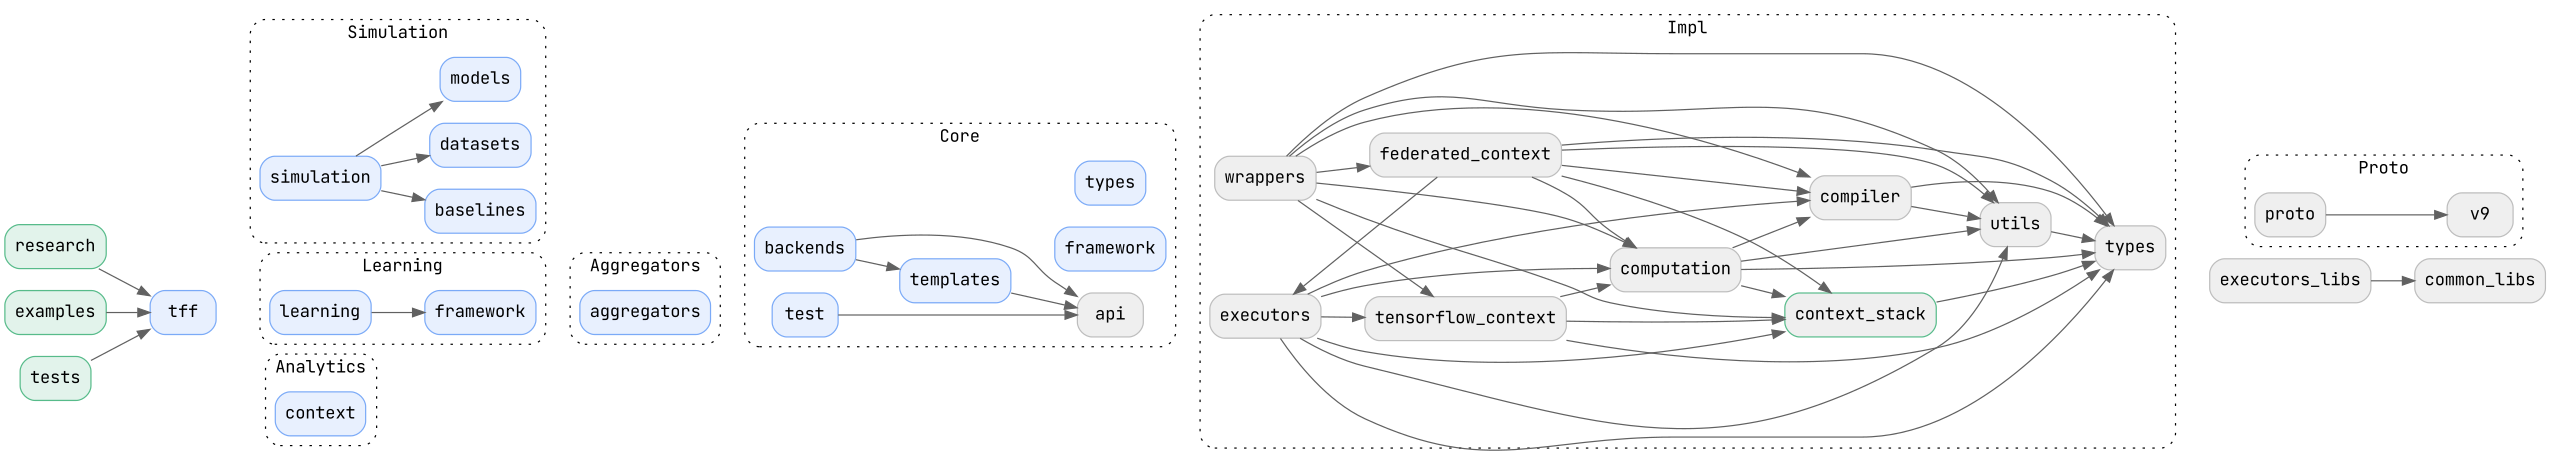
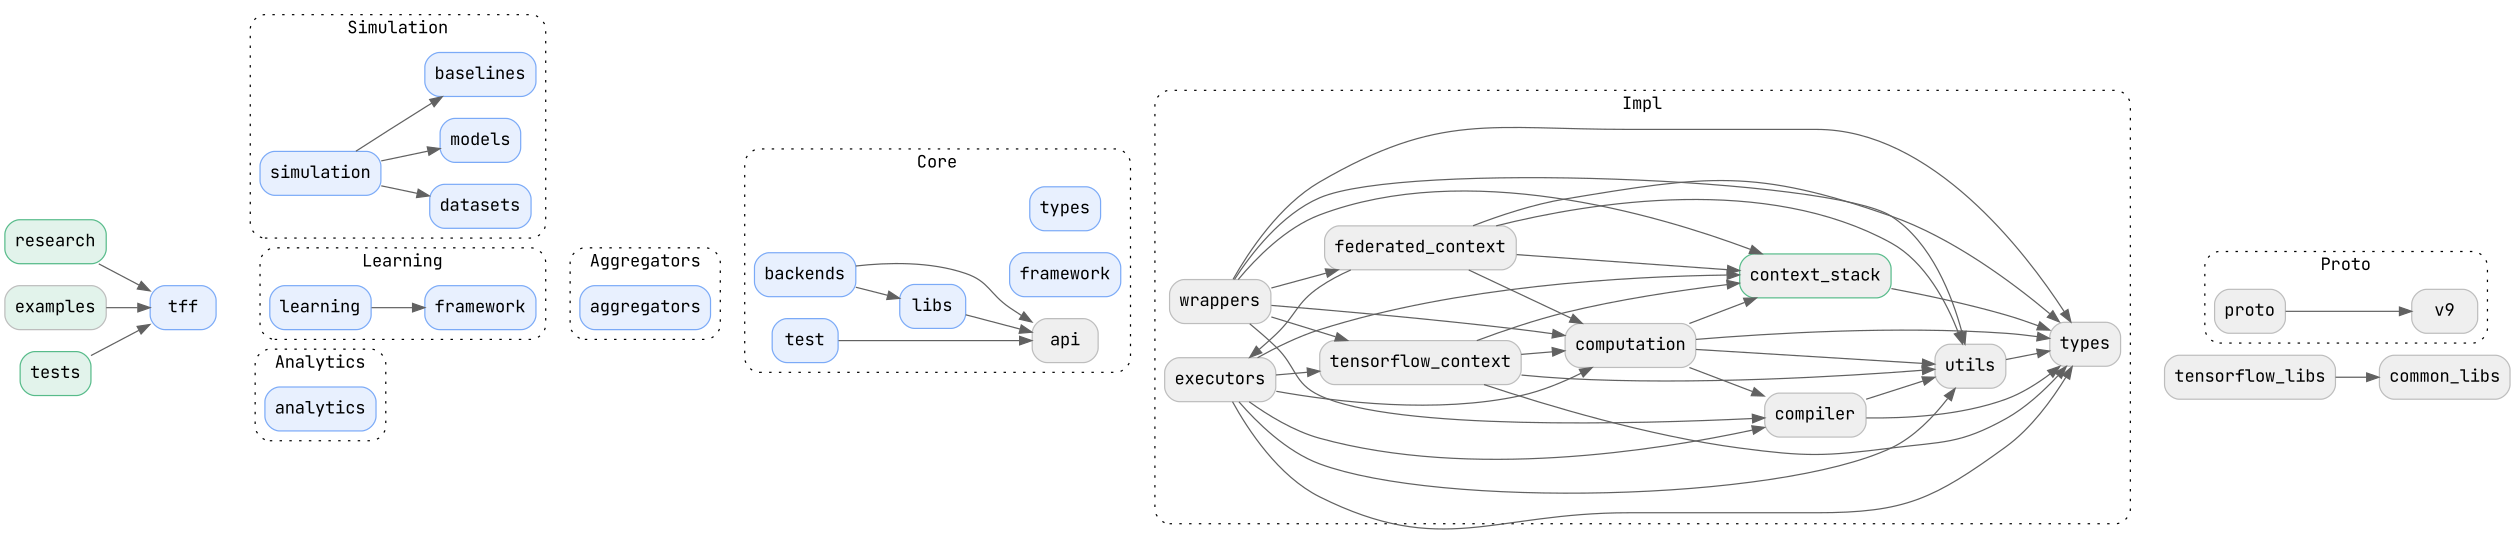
edge "federated_context" -> "compiler": removed
node "templates": label "templates" -> "libs"
node "executors_libs": label "executors_libs" -> "tensorflow_libs"
node "examples": color #57bb8a -> #bdbdbd
edge "tensorflow_context" -> "utils": added
node "context": label "context" -> "analytics"
